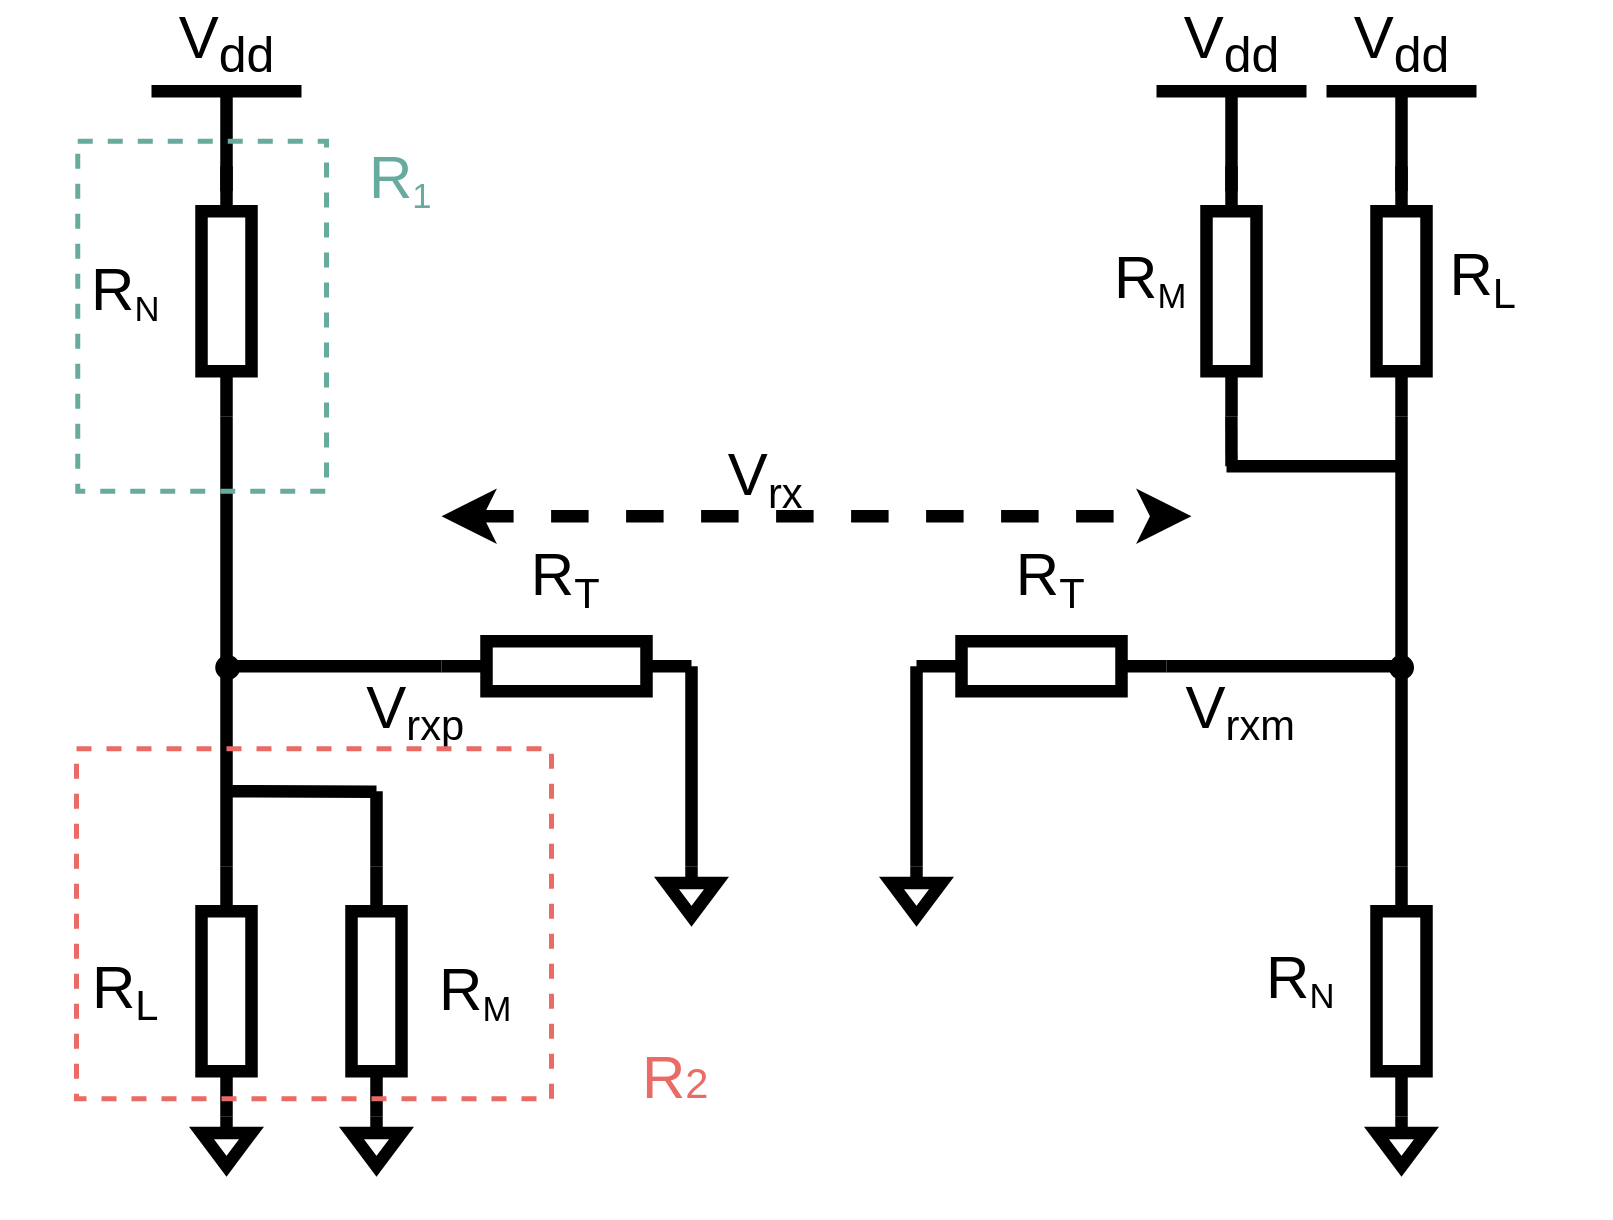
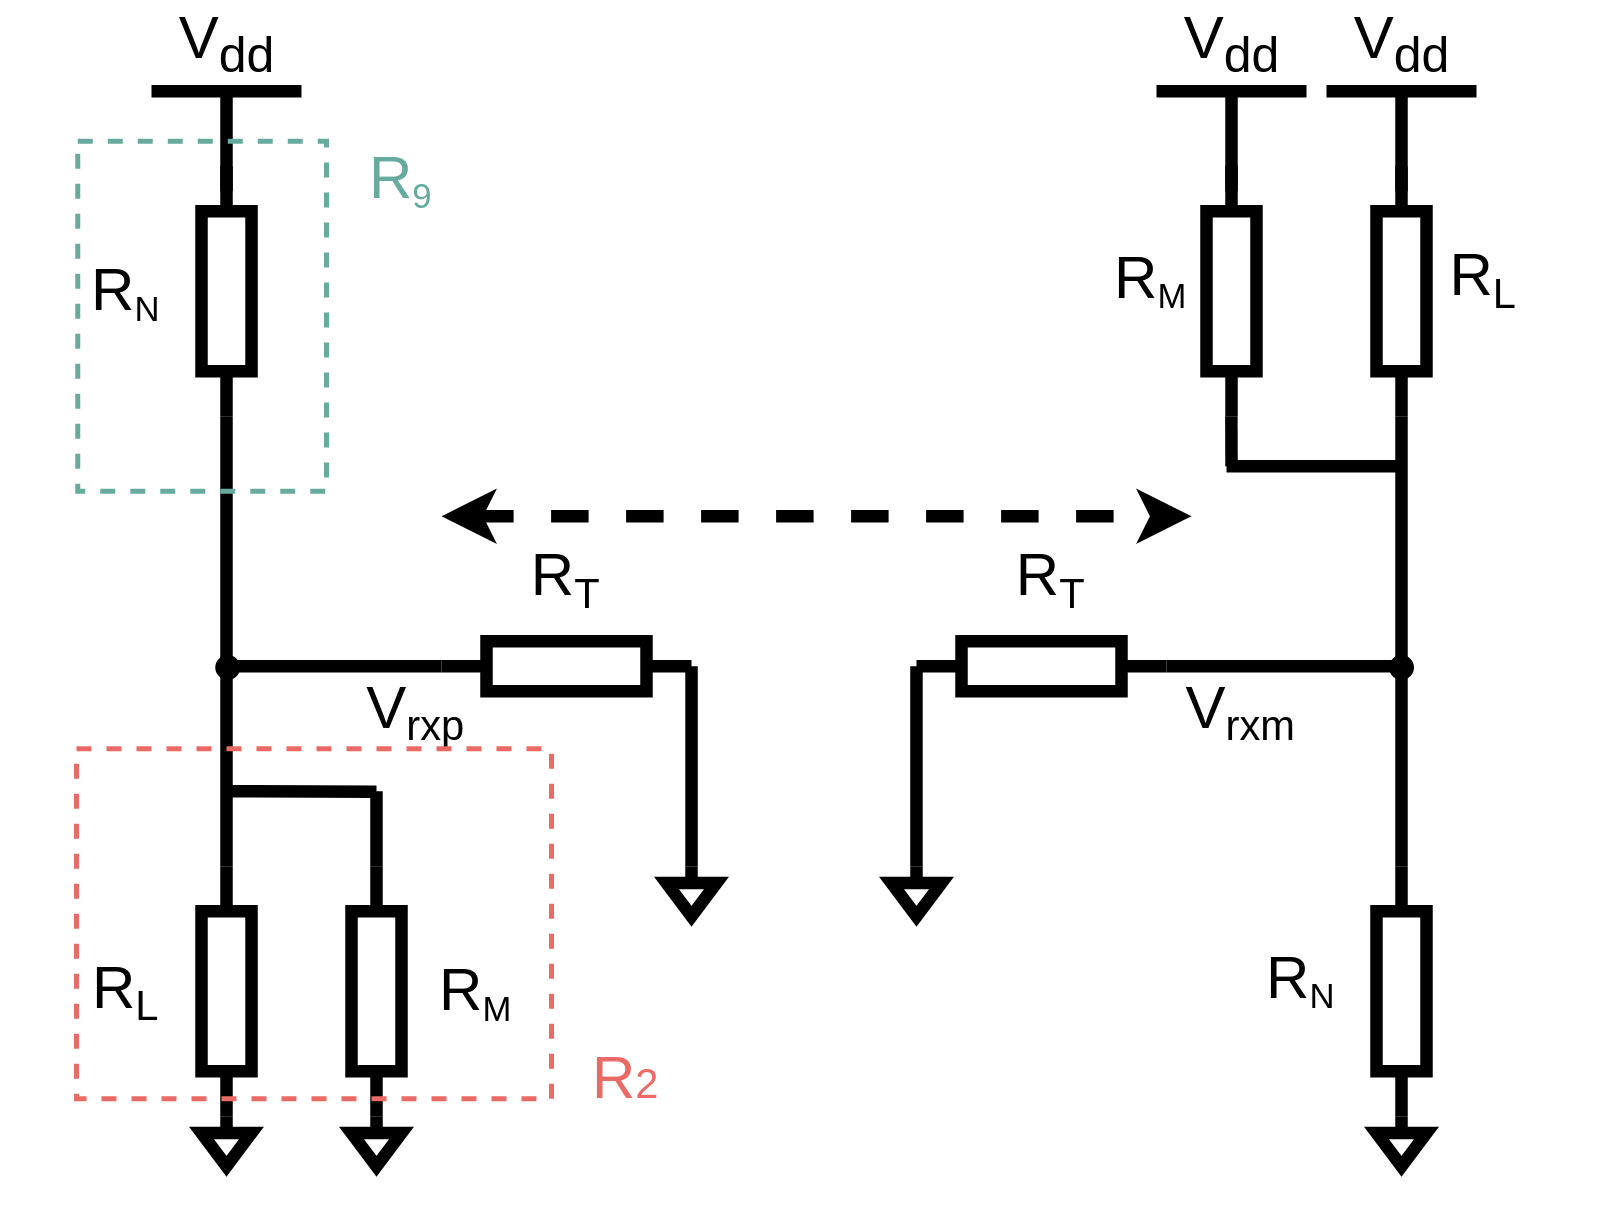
node "R1": label "R1" -> "R9"
node "Vrx": removed
node "R2": moved (676, 1079) -> (626, 1079)
